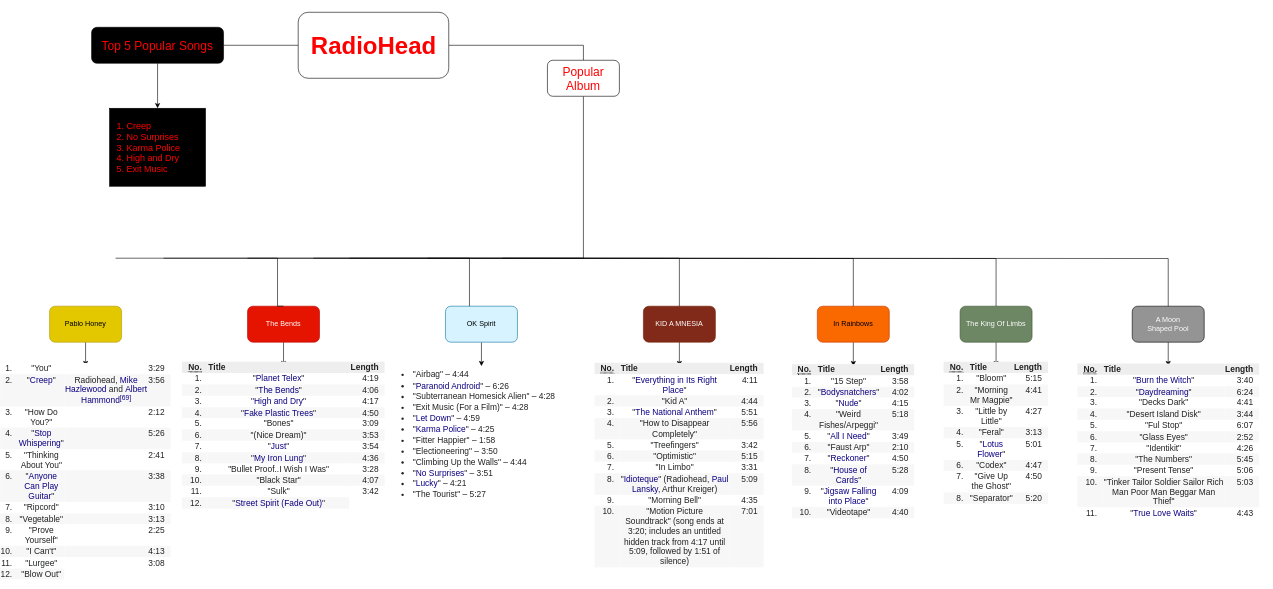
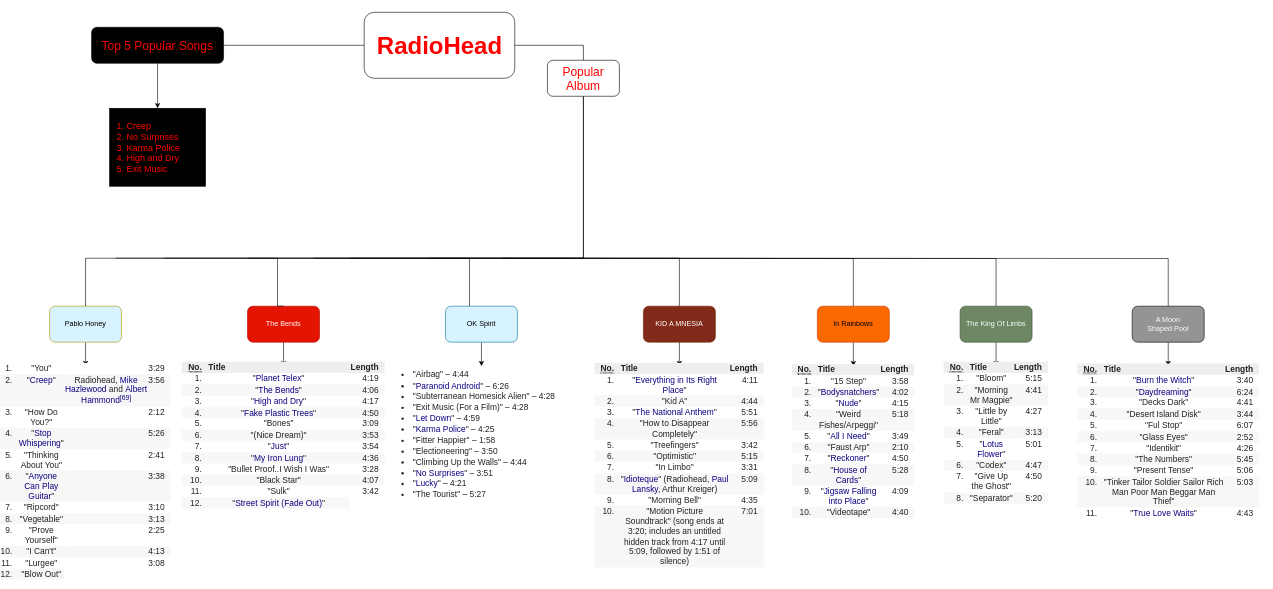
node "RadioHead": moved (374, 45) -> (440, 45)
edge "Popular Album" -- "Pablo Honey": added
node "Pablo Honey": fillcolor #e3c800 -> #d6f3ff
